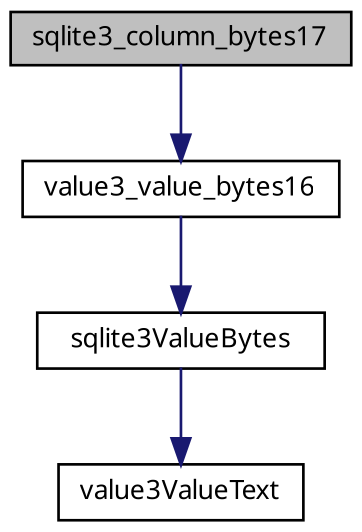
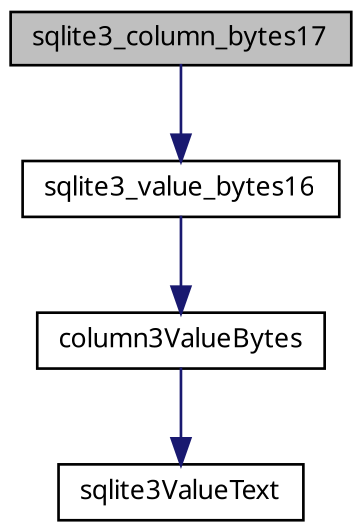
node "value3_value_bytes16": label "value3_value_bytes16" -> "sqlite3_value_bytes16"
node "sqlite3ValueBytes": label "sqlite3ValueBytes" -> "column3ValueBytes"
node "value3ValueText": label "value3ValueText" -> "sqlite3ValueText"
